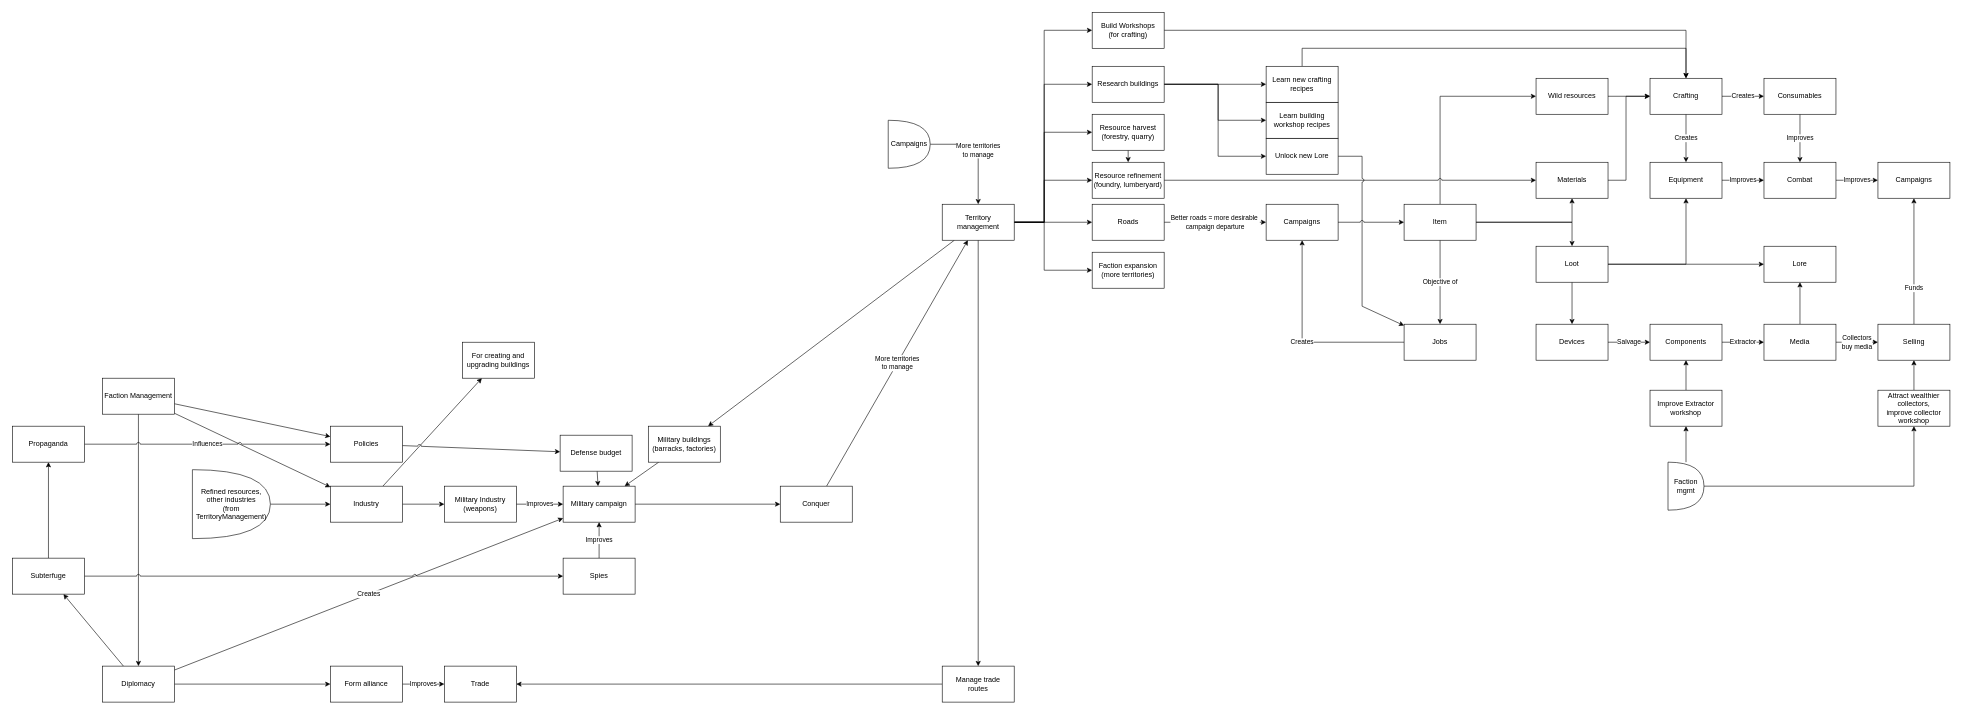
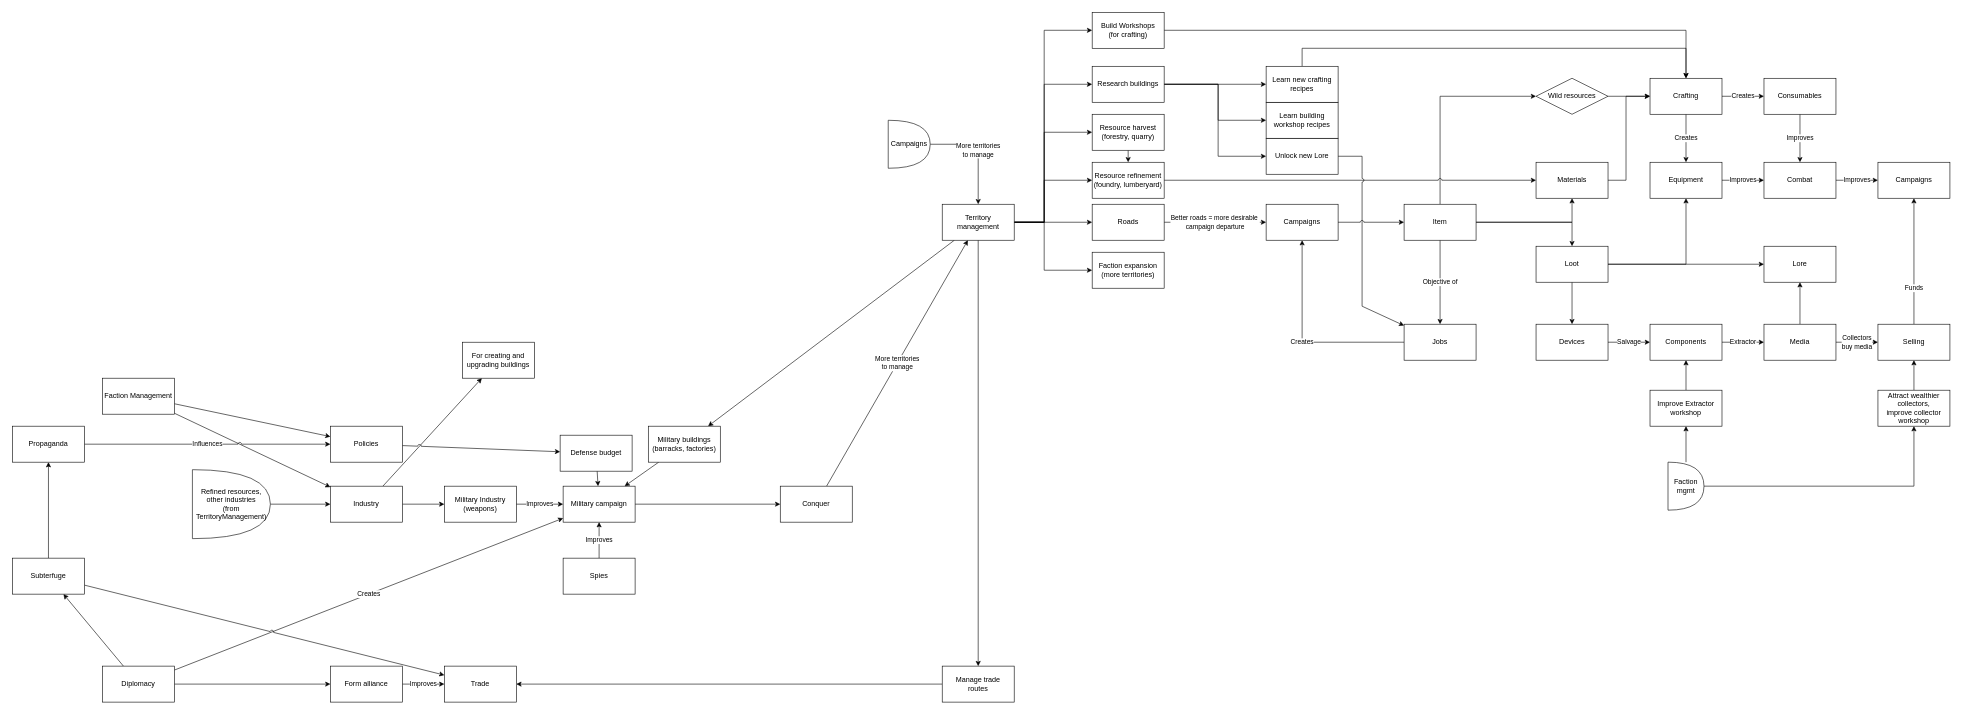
node "Wild resources": shape rectangle -> diamond
edge "Faction Management" -> "Diplomacy": removed
edge "Subterfuge" -> "Spies": now "Subterfuge" -> "Trade"
